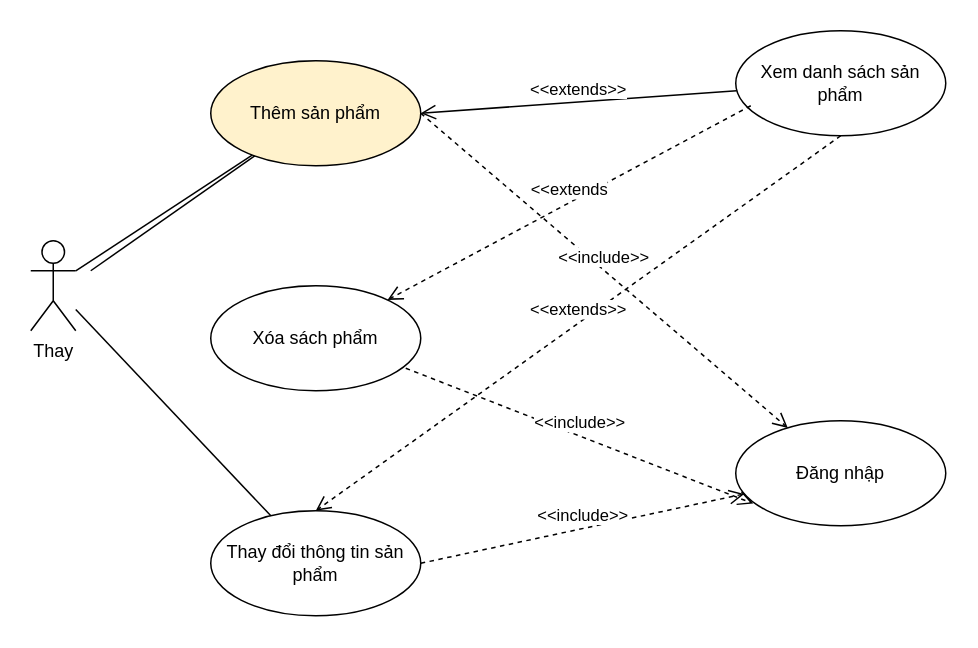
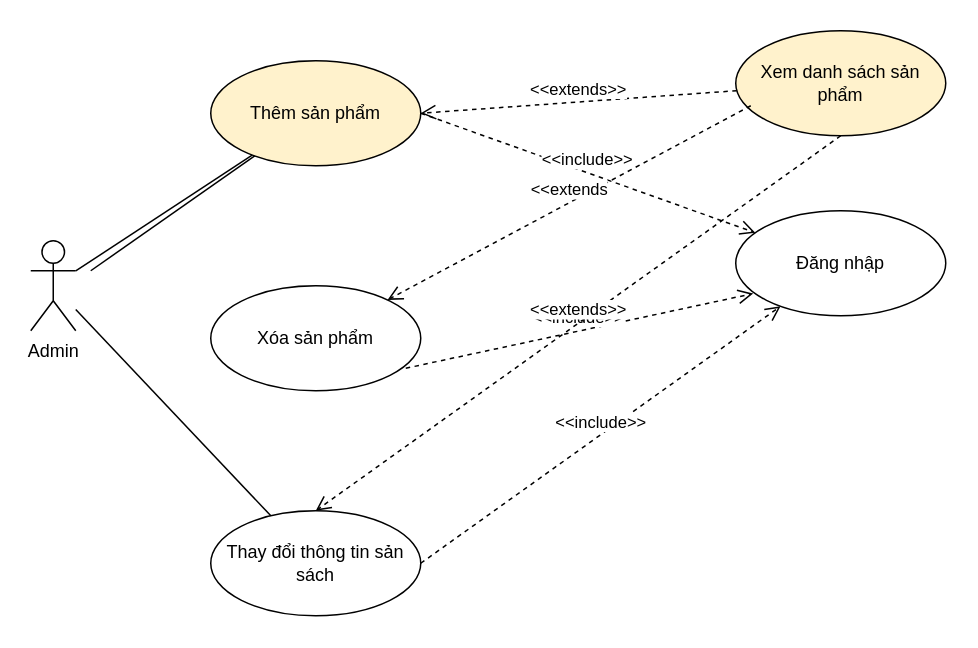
node "Xem danh sách sản phẩm": fillcolor #ffffff -> #fff2cc
edge "Xem danh sách sản phẩm" -> "Thêm sản phẩm": style solid -> dashed
node "Xóa sách phẩm": label "Xóa sách phẩm" -> "Xóa sản phẩm"
node "Thay": label "Thay" -> "Admin"
node "Đăng nhập": moved (841, 473) -> (841, 263)
node "Thay đổi thông tin sản phẩm": label "Thay đổi thông tin sản phẩm" -> "Thay đổi thông tin sản sách"
